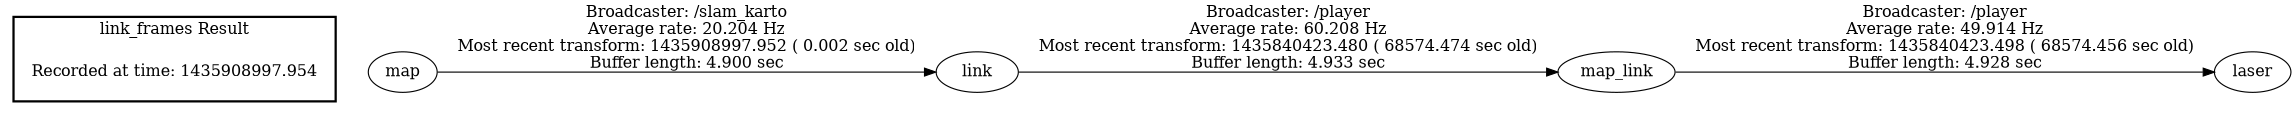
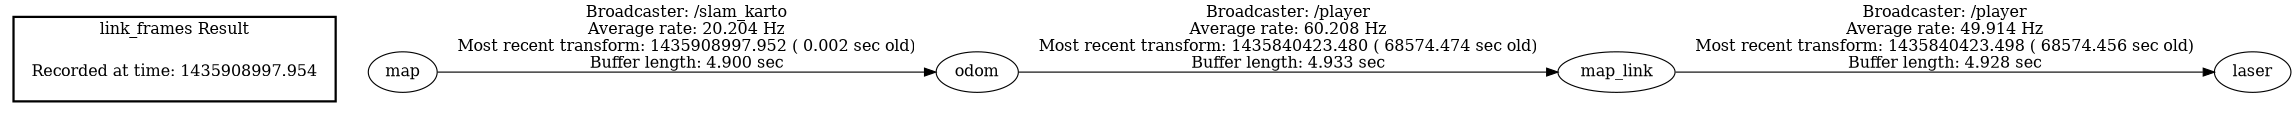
node "link": label "link" -> "odom"
